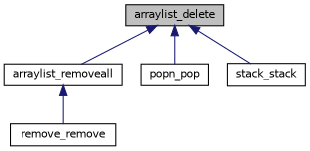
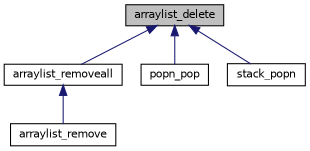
node "stack_stack": label "stack_stack" -> "stack_popn"
node "remove_remove": label "remove_remove" -> "arraylist_remove"
